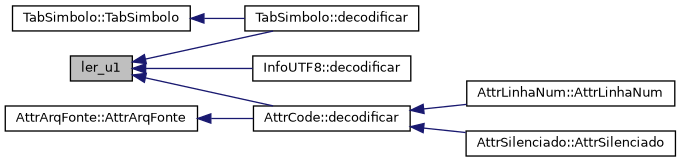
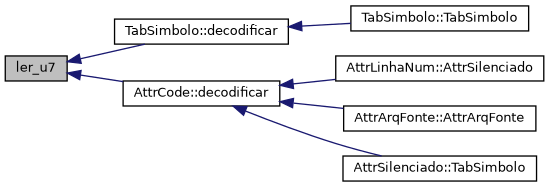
edge "TabSimbolo::decodificar" -> "TabSimbolo::TabSimbolo": reversed
node "ler_u1": label "ler_u1" -> "ler_u7"
node "InfoUTF8::decodificar": removed
node "AttrLinhaNum::AttrLinhaNum": label "AttrLinhaNum::AttrLinhaNum" -> "AttrLinhaNum::AttrSilenciado"
edge "AttrCode::decodificar" -> "AttrArqFonte::AttrArqFonte": reversed
node "AttrSilenciado::AttrSilenciado": label "AttrSilenciado::AttrSilenciado" -> "AttrSilenciado::TabSimbolo"
